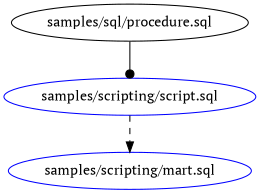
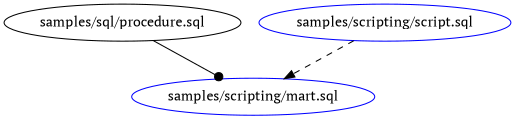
edge "samples/sql/procedure.sql" -> "samples/scripting/script.sql": now "samples/sql/procedure.sql" -> "samples/scripting/mart.sql"
